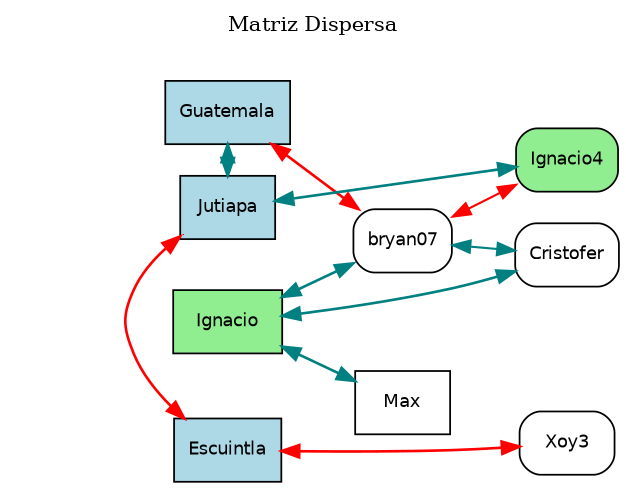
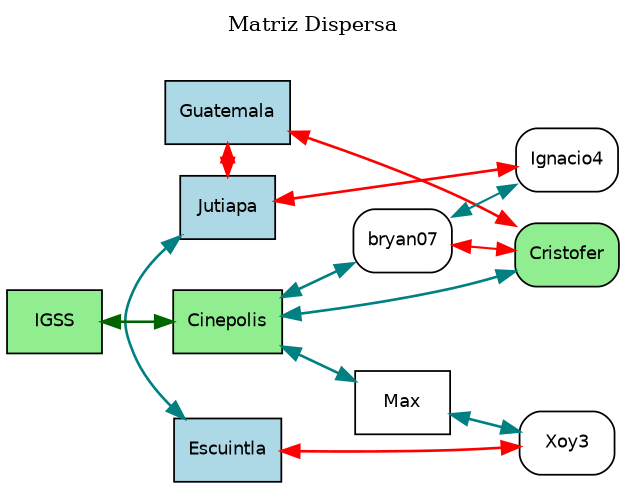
edge "Guatemala" -- "Jutiapa": color teal -> red
node "Ignacio4": fillcolor lightgreen -> white
edge "Guatemala" -- "bryan07": now "Guatemala" -- "Cristofer"
edge "Ignacio4" -- "Jutiapa": color teal -> red
edge "Ignacio4" -- "bryan07": color red -> teal
edge "bryan07" -- "Cristofer": color teal -> red
node "Cristofer": fillcolor white -> lightgreen
node "IGSS": added
node "Ignacio": label "Ignacio" -> "Cinepolis"
edge "Jutiapa" -- "Escuintla": color red -> teal
edge "Max" -- "Xoy3": added
